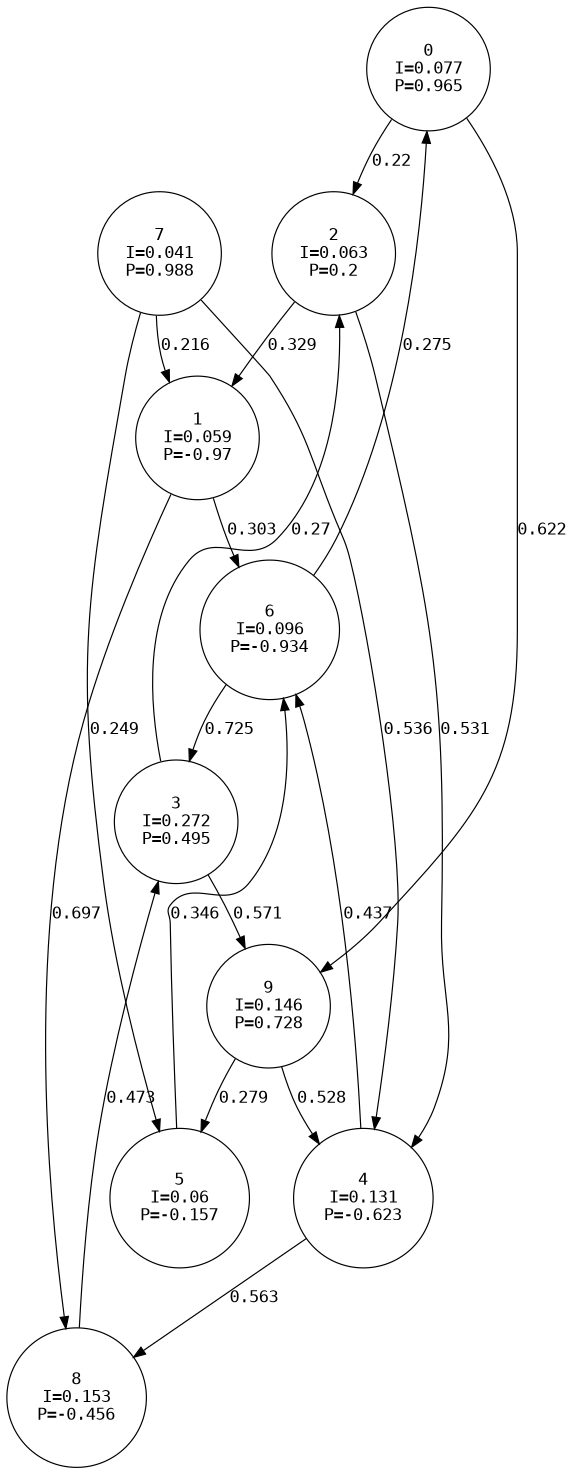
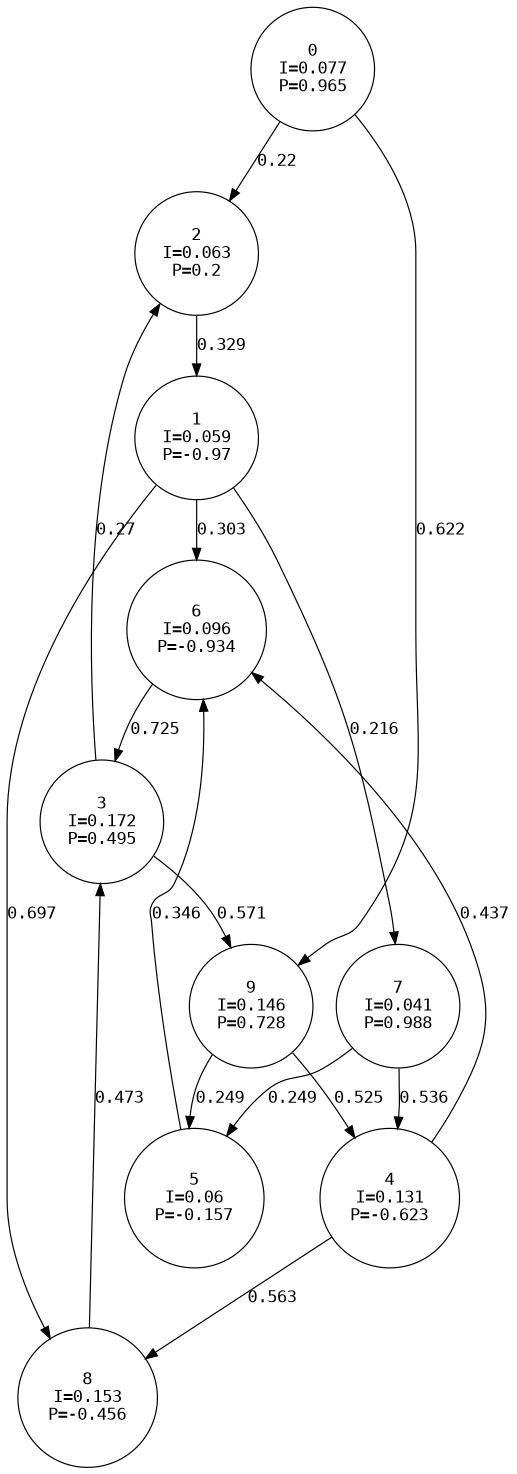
edge "7 I=0.041 P=0.988" -> "1 I=0.059 P=-0.97": reversed
edge "6 I=0.096 P=-0.934" -> "0 I=0.077 P=0.965": removed, label "0.275"
edge "2 I=0.063 P=0.2" -> "4 I=0.131 P=-0.623": removed, label "0.531"
node "3 I=0.272 P=0.495": label "3 I=0.272 P=0.495" -> "3 I=0.172 P=0.495"
edge "9 I=0.146 P=0.728" -> "5 I=0.06 P=-0.157": label "0.279" -> "0.249"
edge "9 I=0.146 P=0.728" -> "4 I=0.131 P=-0.623": label "0.528" -> "0.525"
